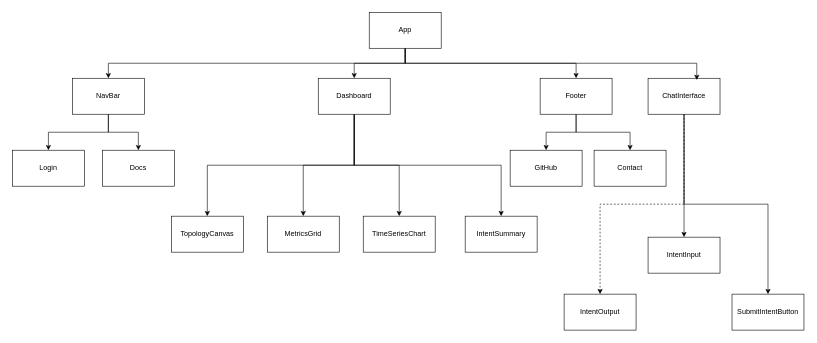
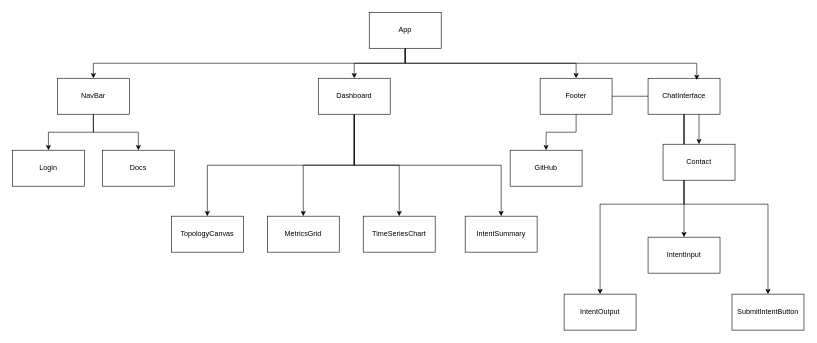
node "NavBar": moved (108, 96) -> (93, 96)
node "Contact": moved (630, 168) -> (699, 162)
edge "ChatInterface" -> "IntentOutput": style dashed -> solid
